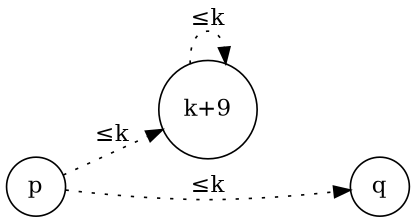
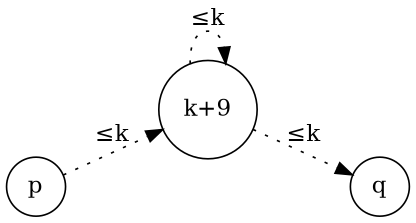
edge "p" -> "q": now "k+9" -> "q"
